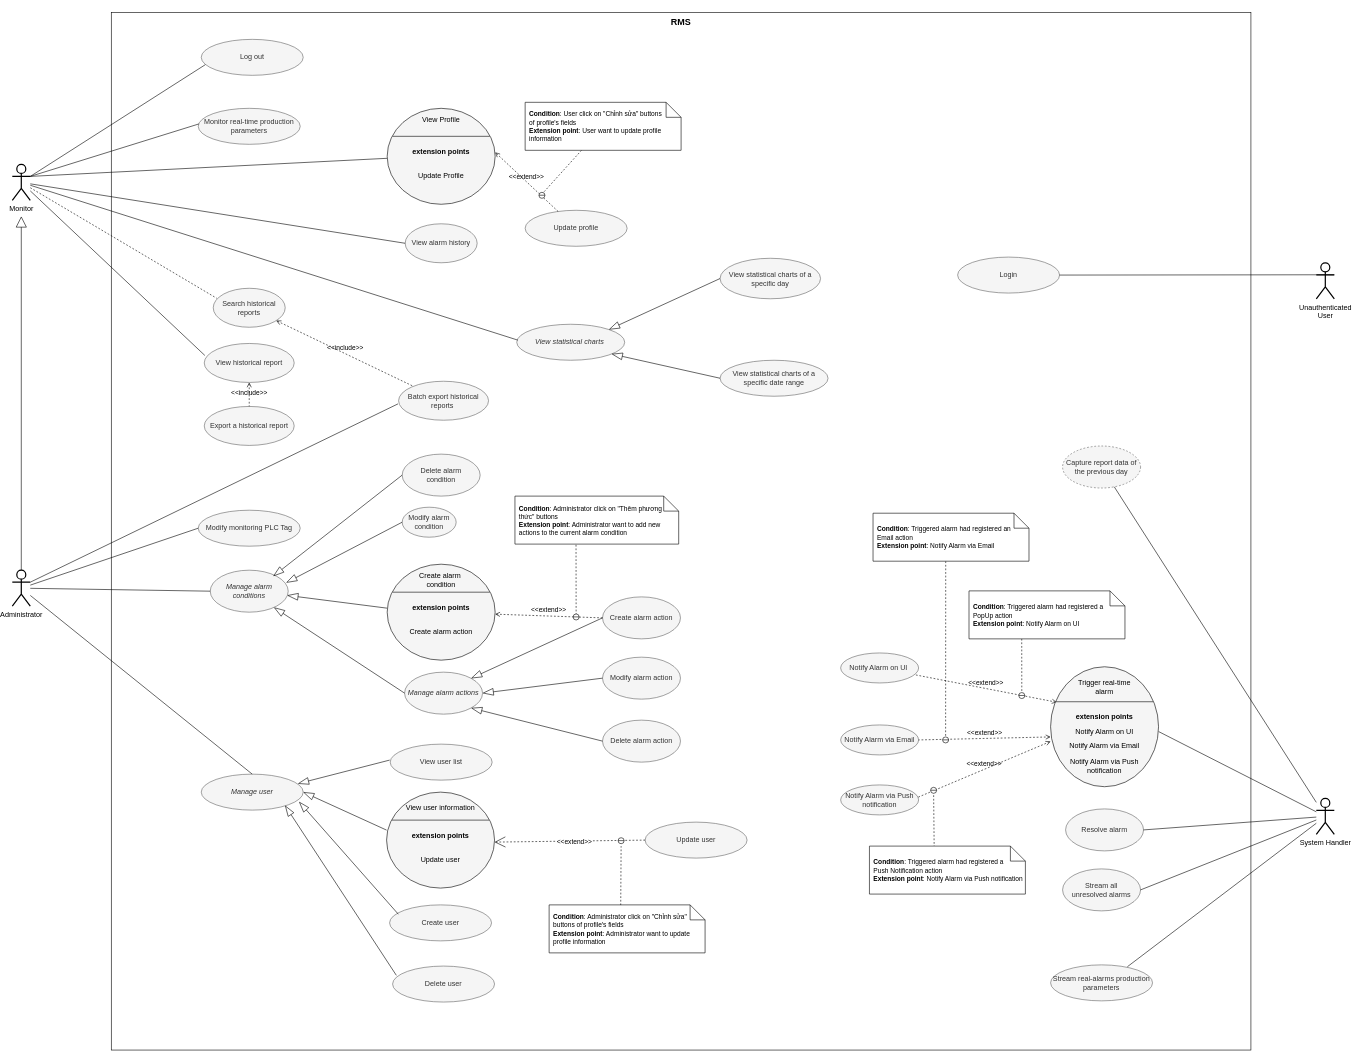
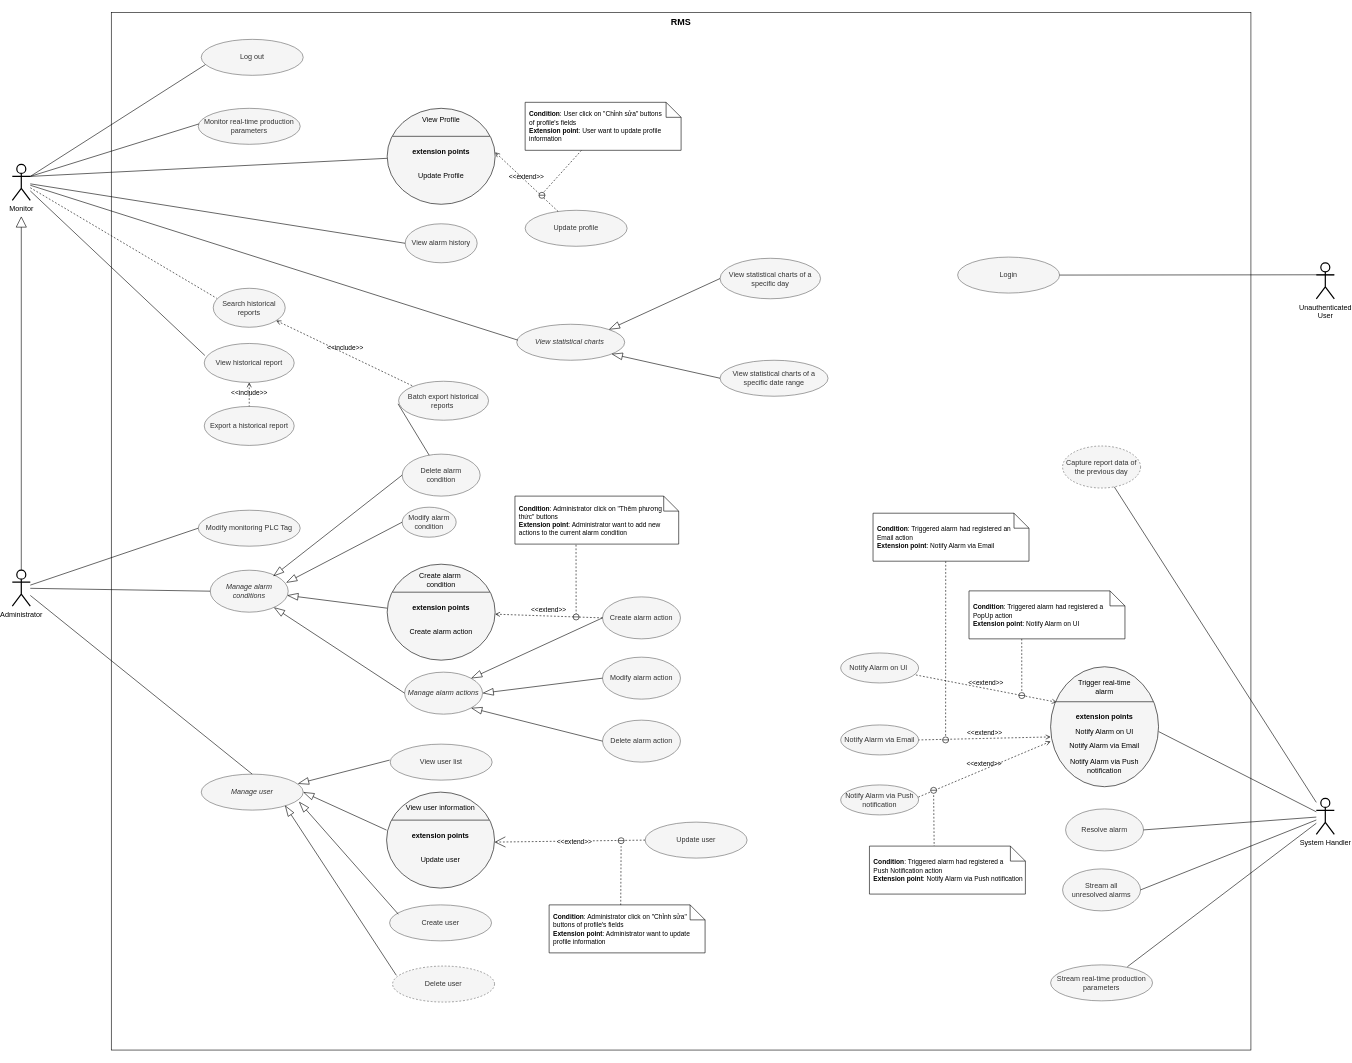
edge "Batch export historical reports" -- "Administrator": now "Batch export historical reports" -- "Delete alarm condition"
node "Stream real-alarms production parameters": label "Stream real-alarms production parameters" -> "Stream real-time production parameters"
node "Delete user": style solid -> dashed
